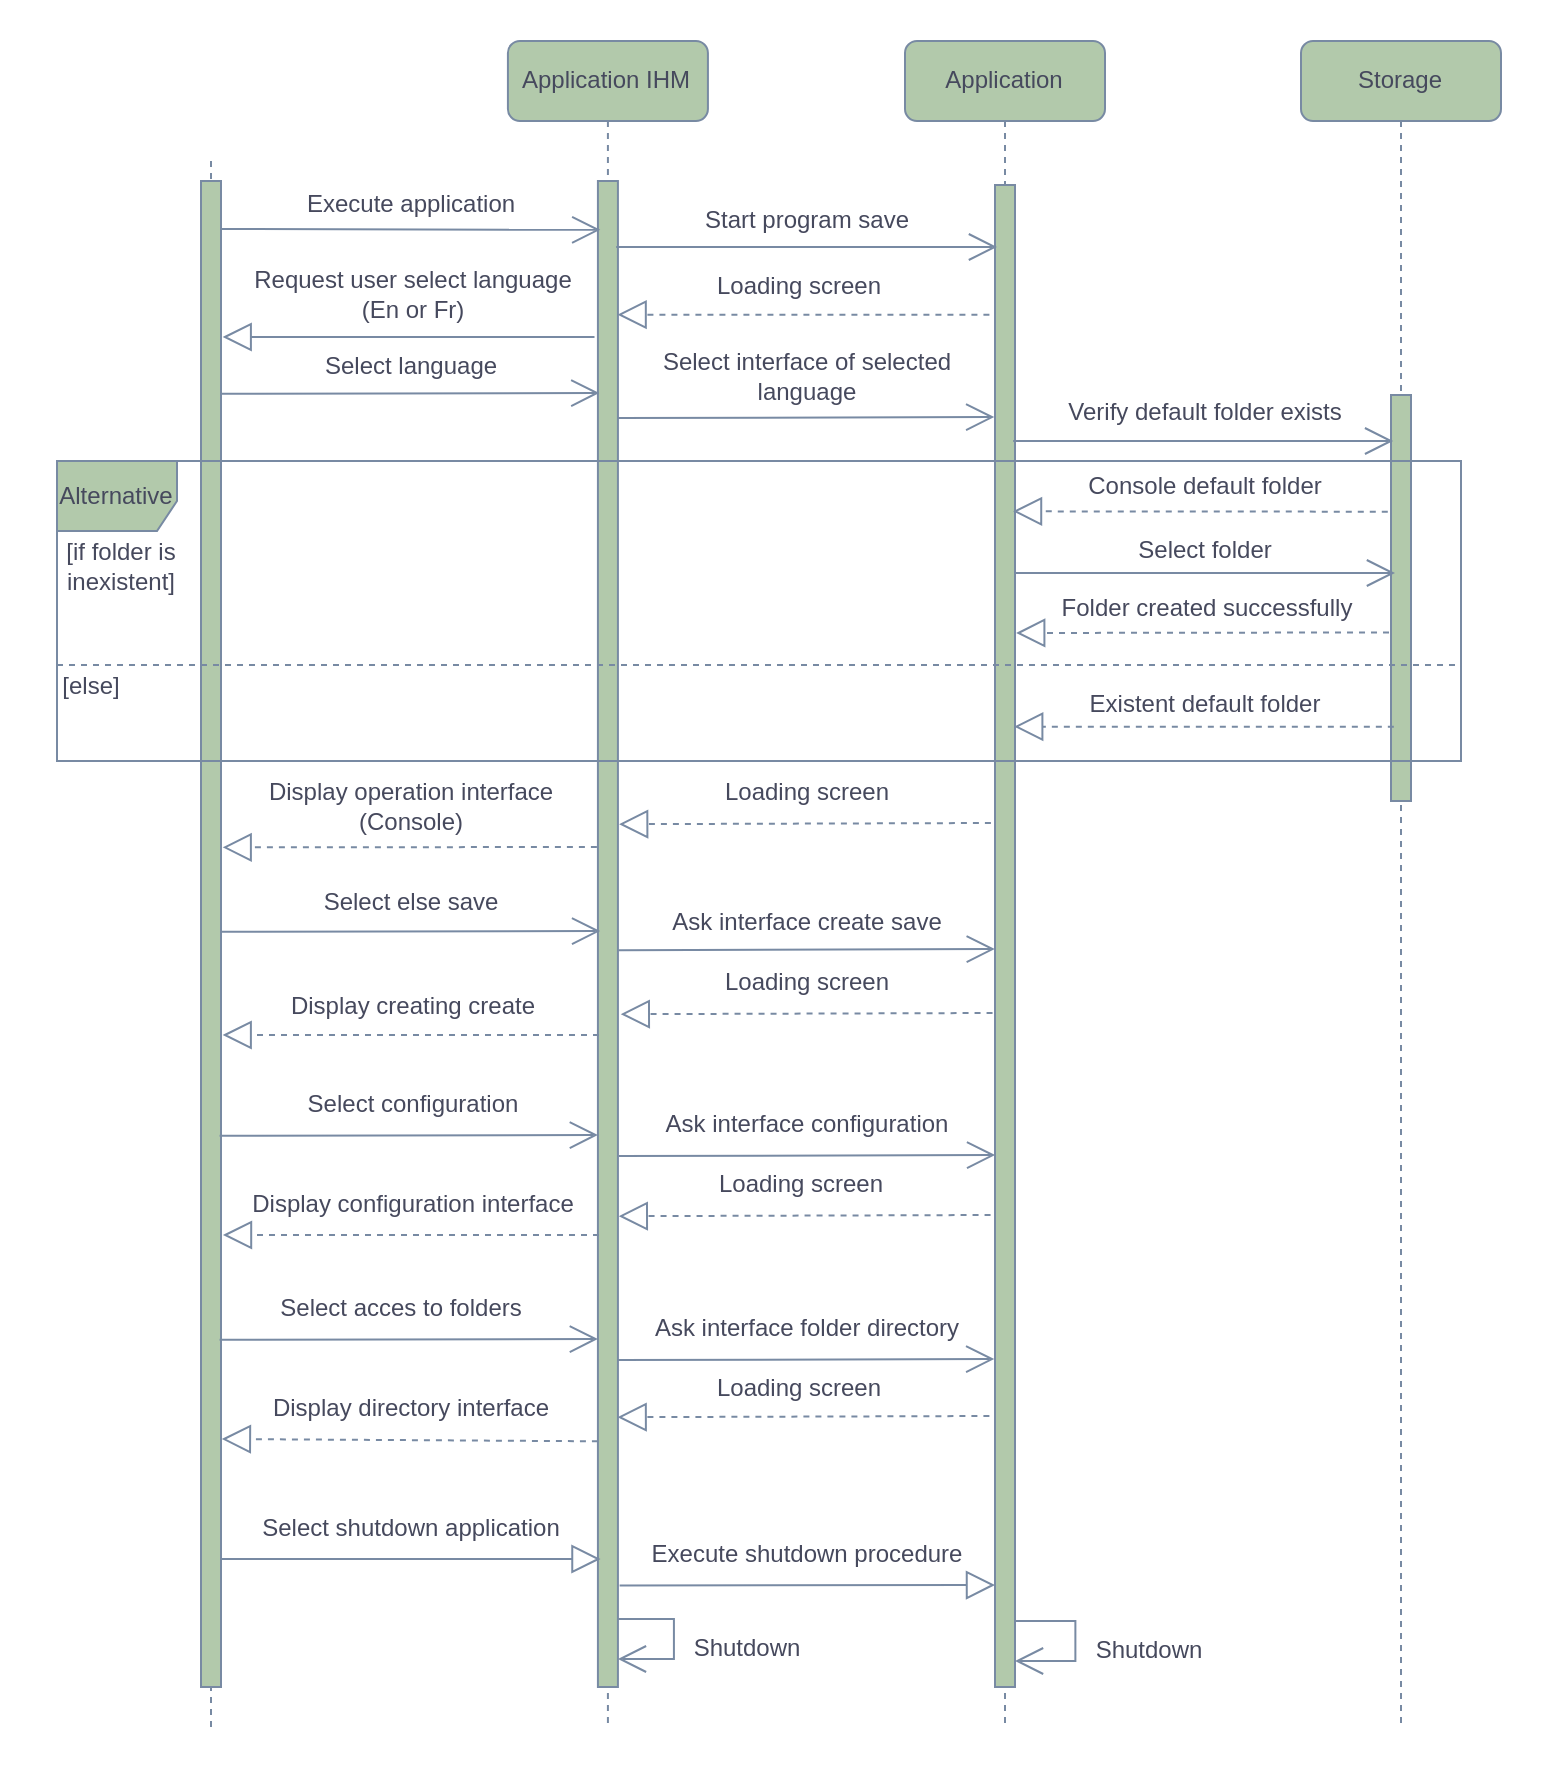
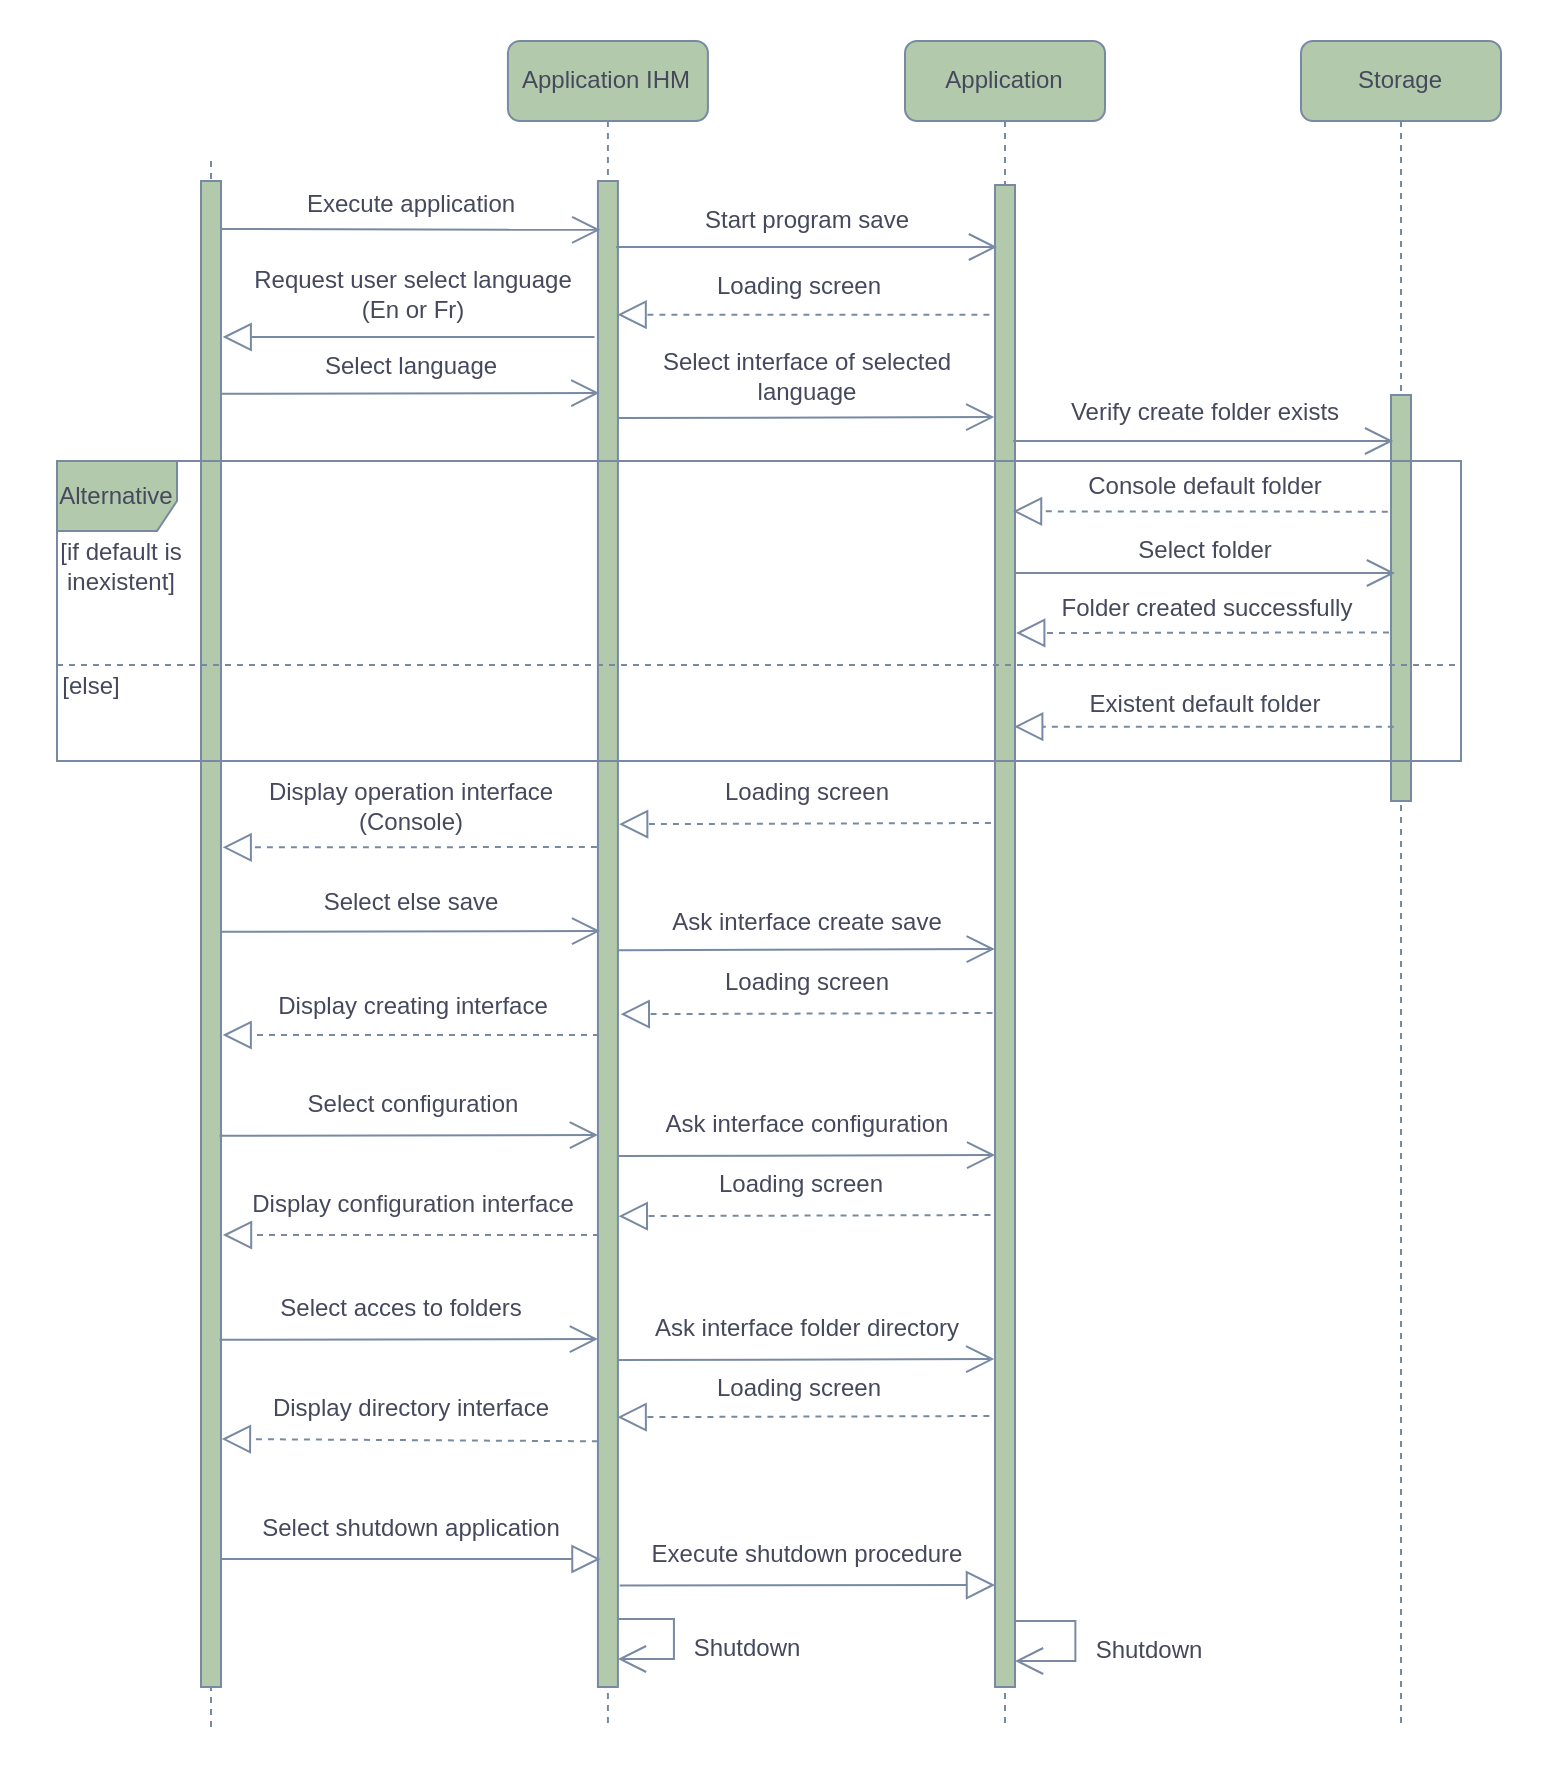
node "Verify default folder exists": label "Verify default folder exists" -> "Verify create folder exists"
node "[if folder is inexistent]": label "[if folder is inexistent]" -> "[if default is inexistent]"
node "Display creating create": label "Display creating create" -> "Display creating interface"
